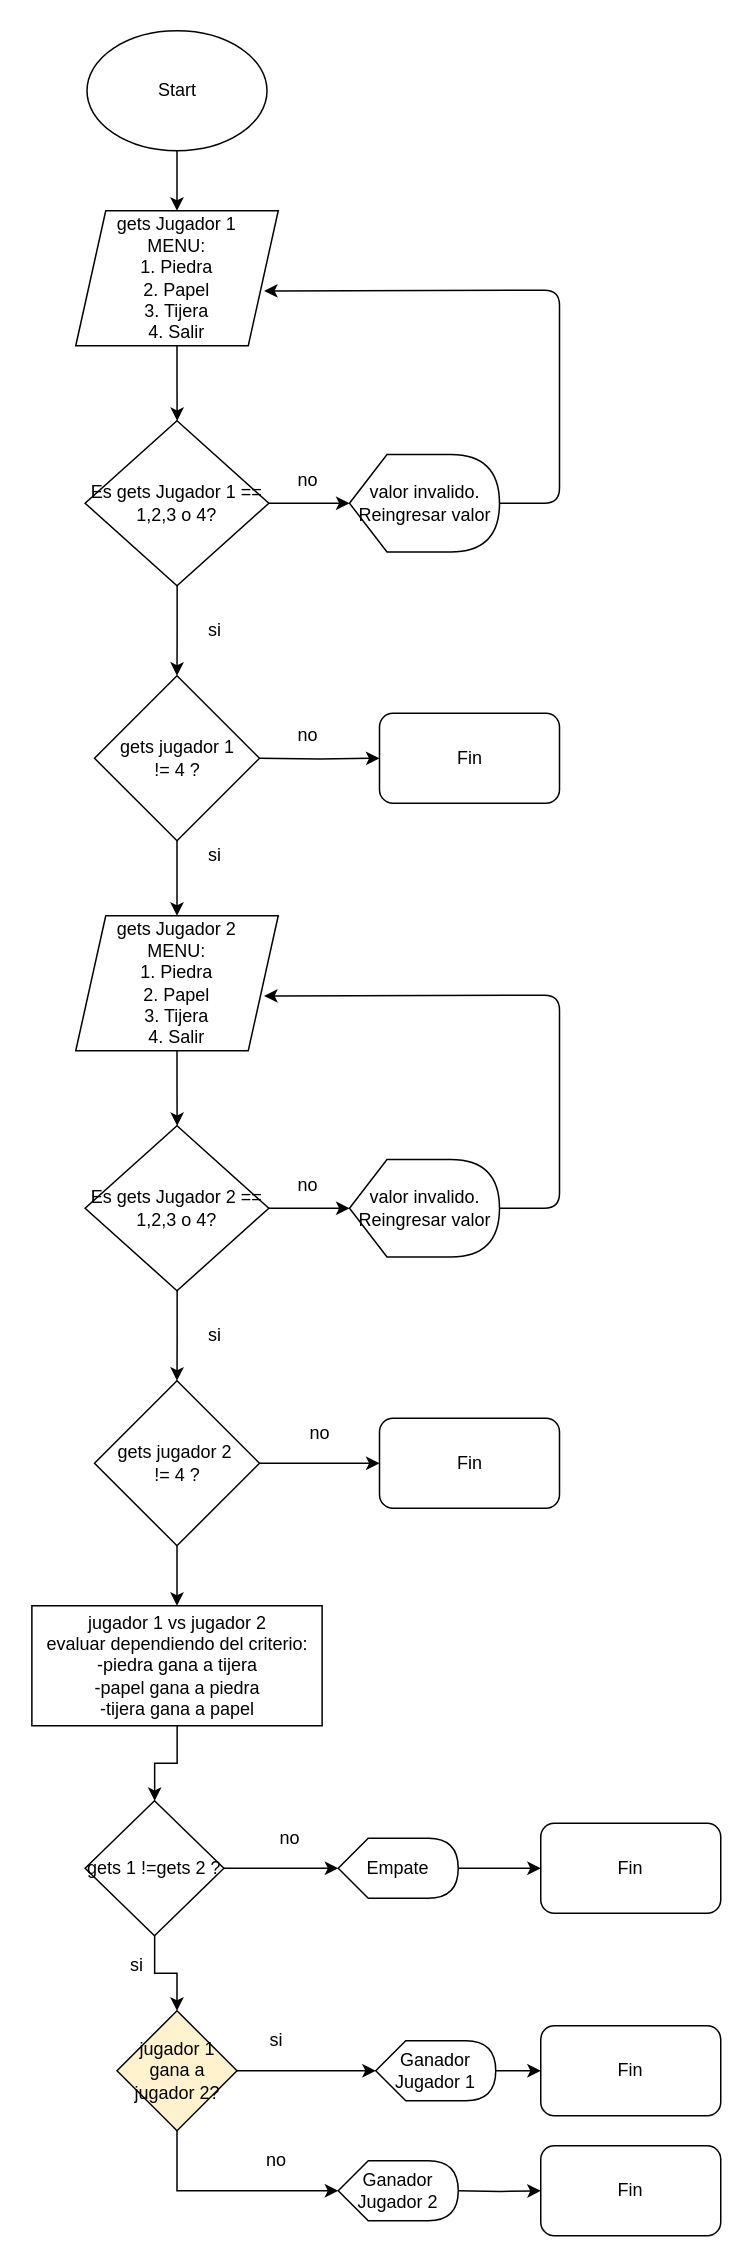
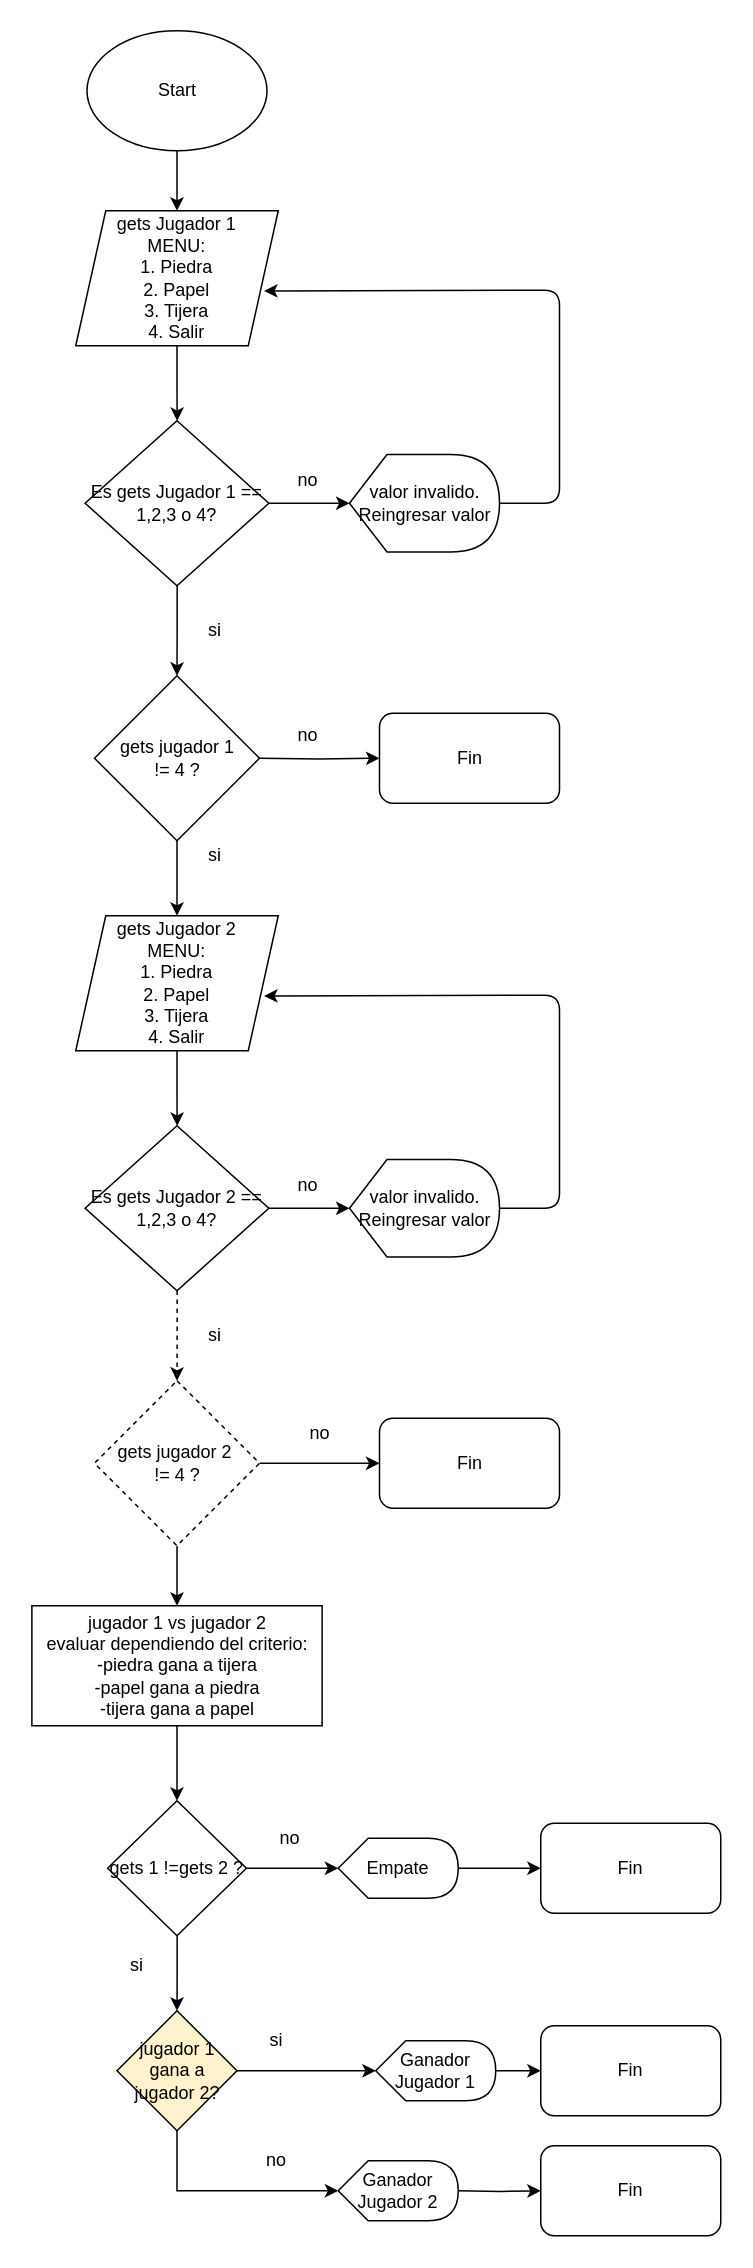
edge "Es gets Jugador 2 == 1,2,3 o 4?" -> "gets jugador 2 != 4 ?": style solid -> dashed
node "gets jugador 2 != 4 ?": style solid -> dashed
node "gets 1 !=gets 2 ?": moved (155, 1868) -> (177, 1868)
